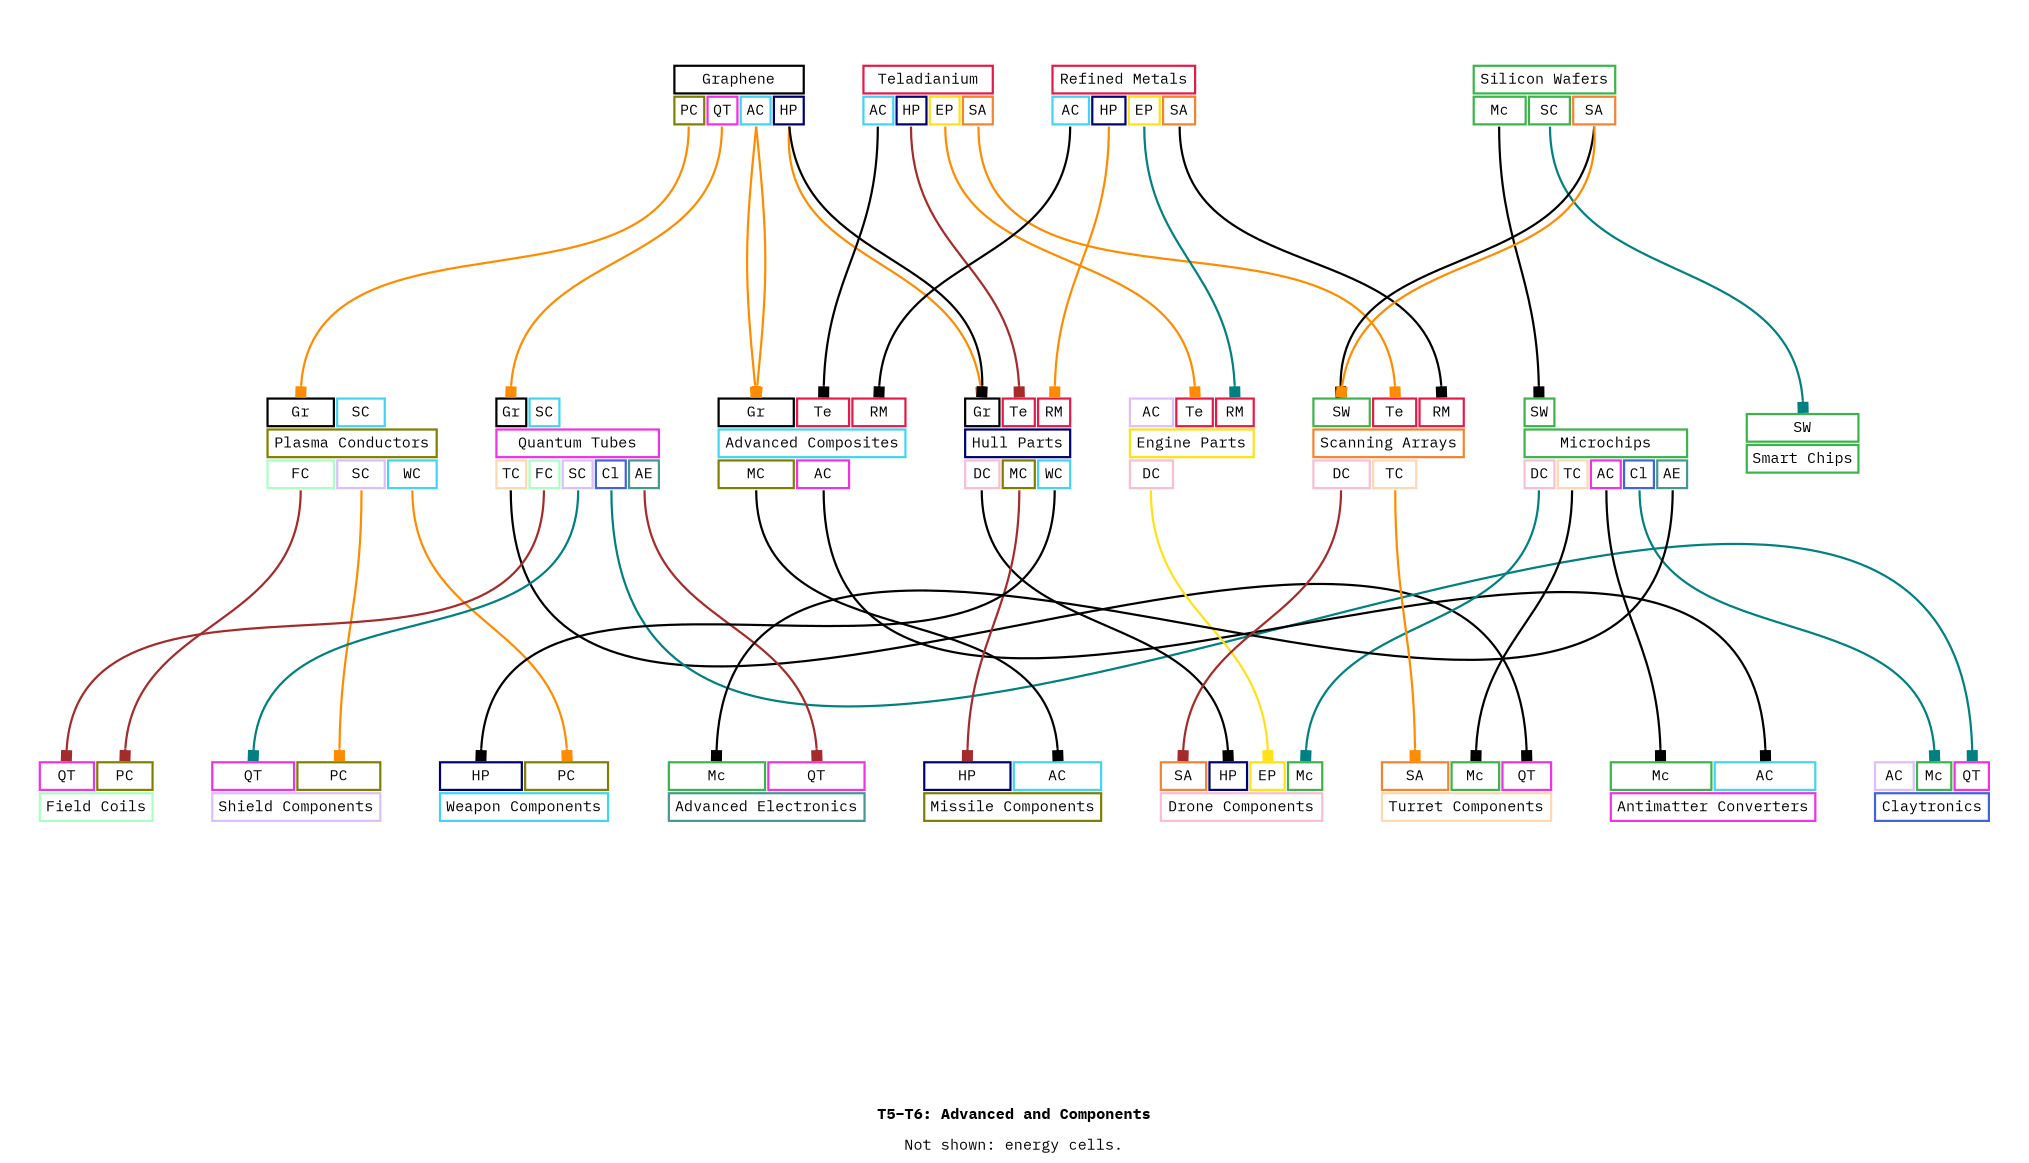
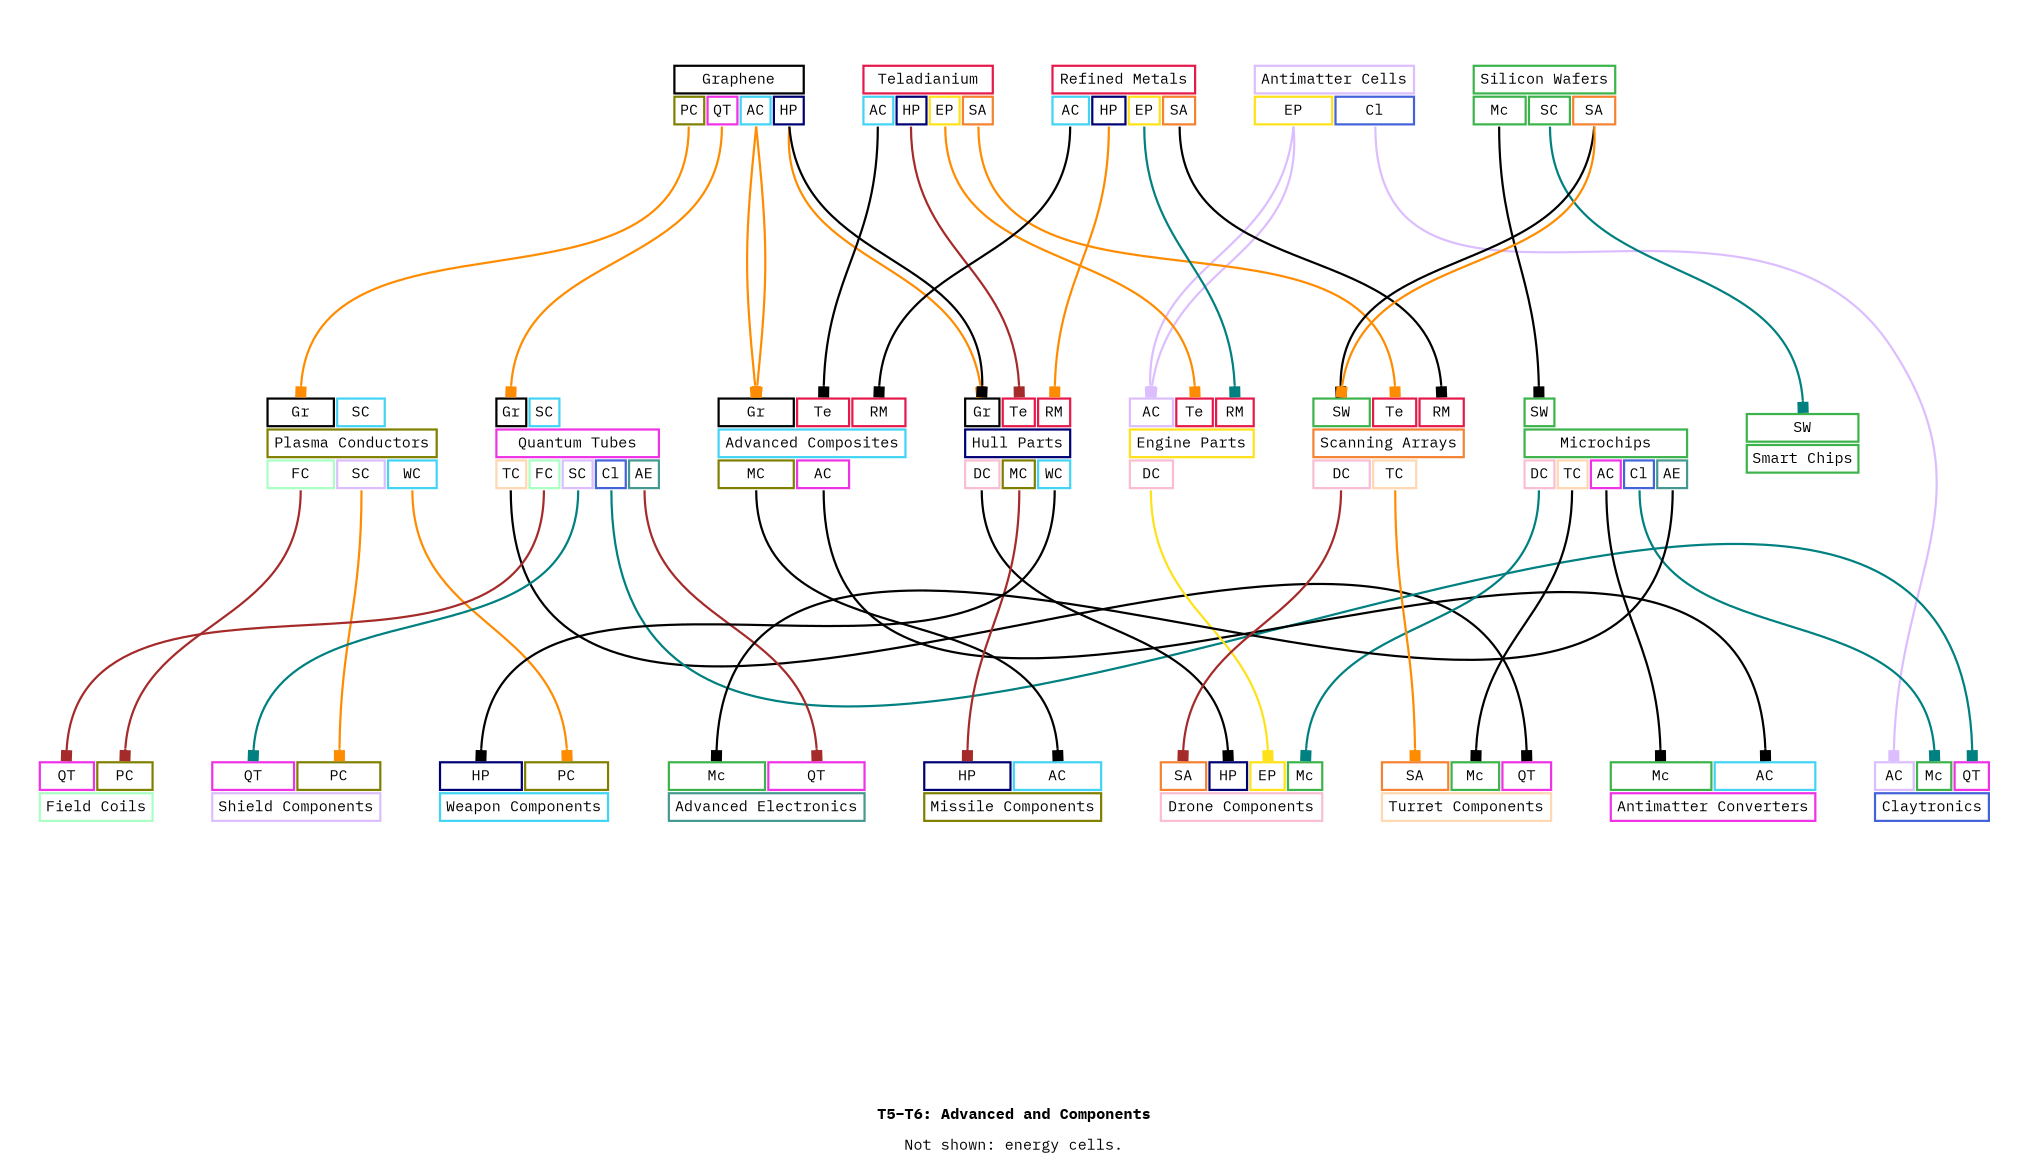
node "Antimatter Cells": added
